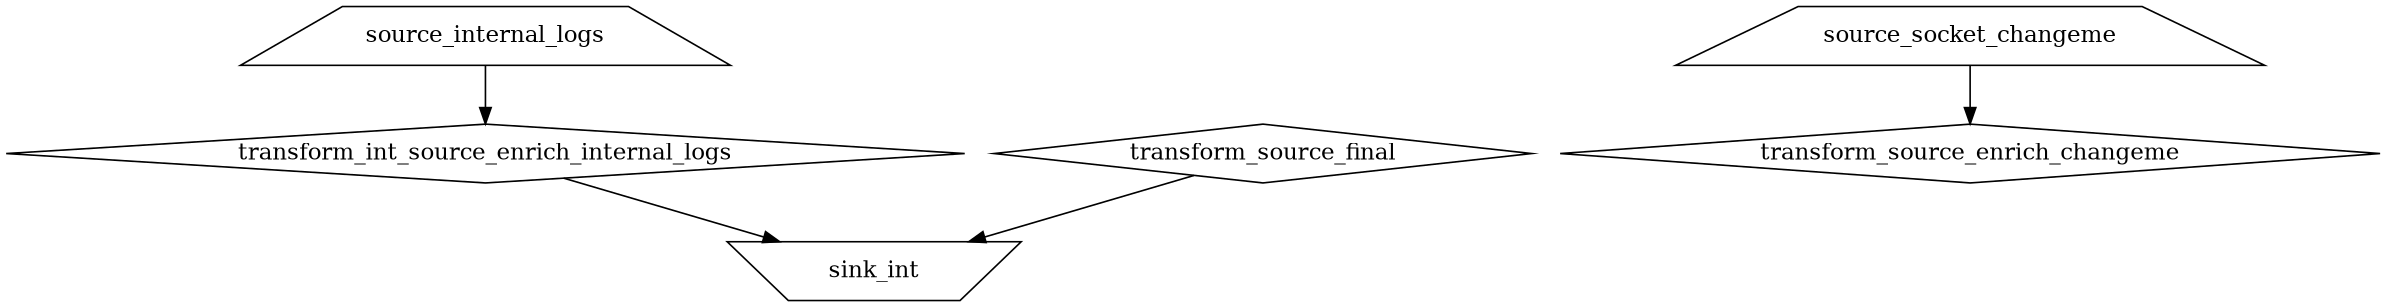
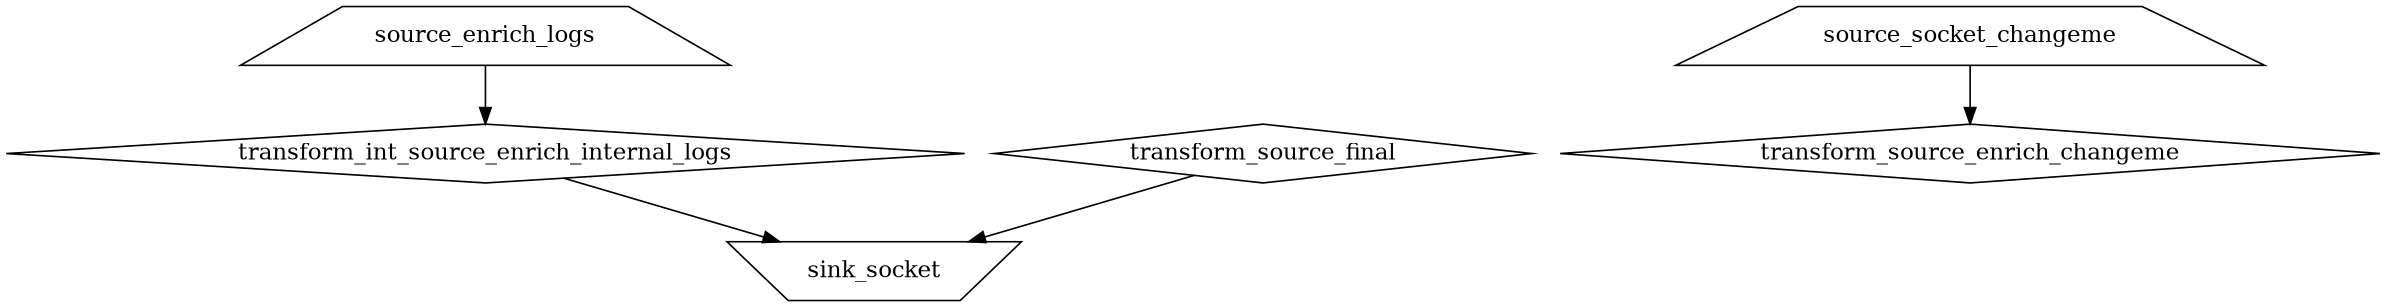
node "source_internal_logs": label "source_internal_logs" -> "source_enrich_logs"
node "sink_int": label "sink_int" -> "sink_socket"
